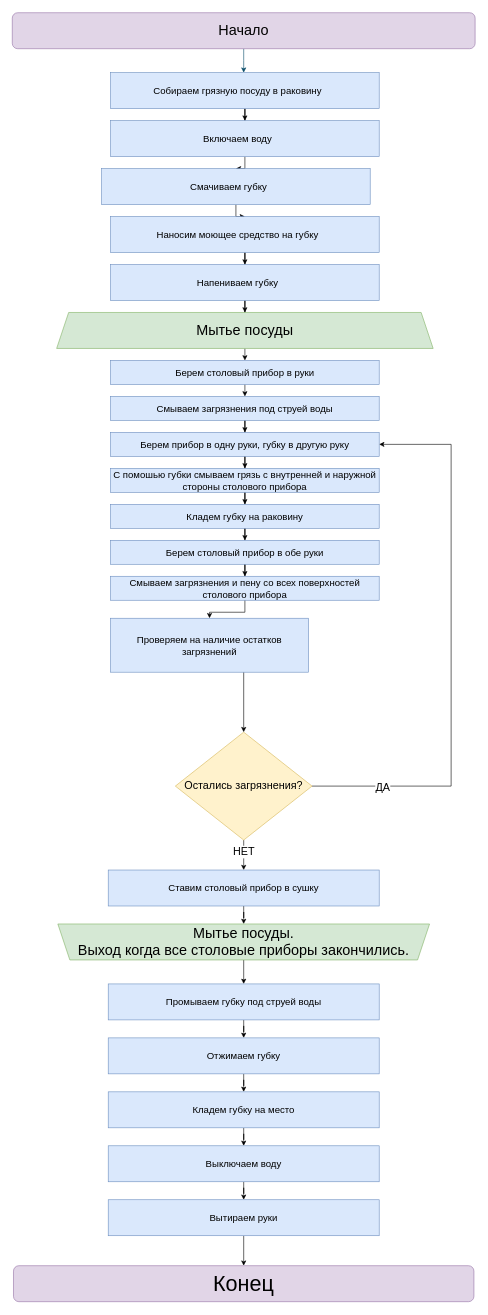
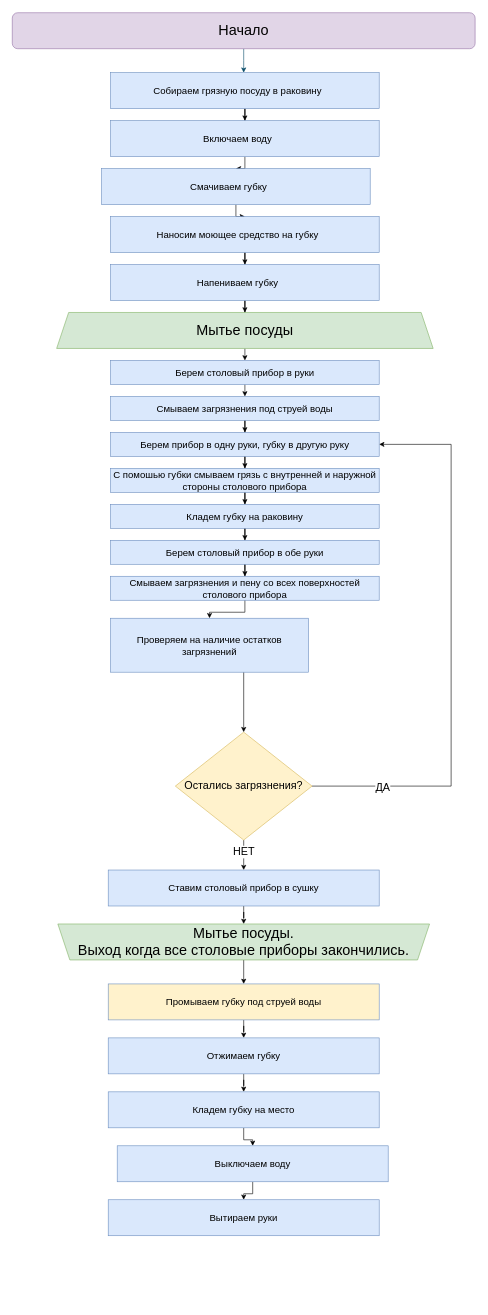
node "Промываем губку под струей воды": fillcolor #dae8fc -> #fff2cc
node "Выключаем воду": moved (244, 1164) -> (253, 1164)
edge "Вытираем руки" -> "Конец": removed
node "Конец": removed
